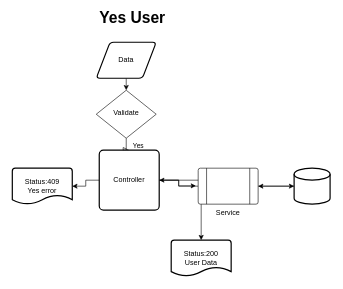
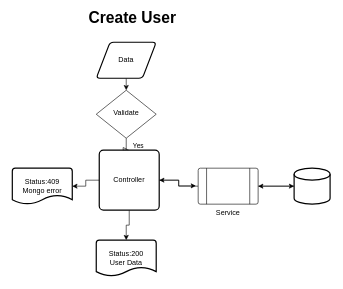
node "Yes User": label "Yes User" -> "Create User"
node "Status:409 Yes error": label "Status:409 Yes error" -> "Status:409 Mongo error"
node "Status:200 User Data": moved (201, 258) -> (126, 258)
